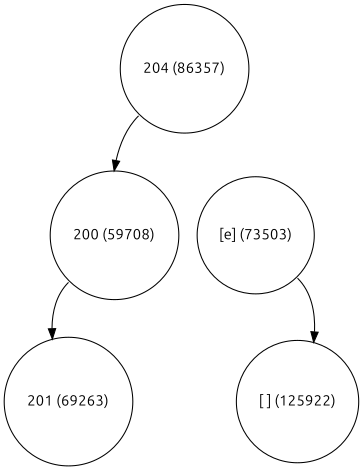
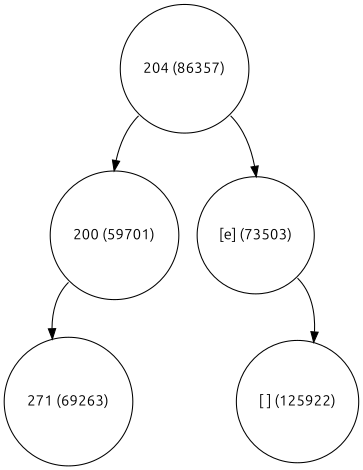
edge "204 (86357)" -> "[e] (73503)": added
node "200 (59708)": label "200 (59708)" -> "200 (59701)"
node "201 (69263)": label "201 (69263)" -> "271 (69263)"
